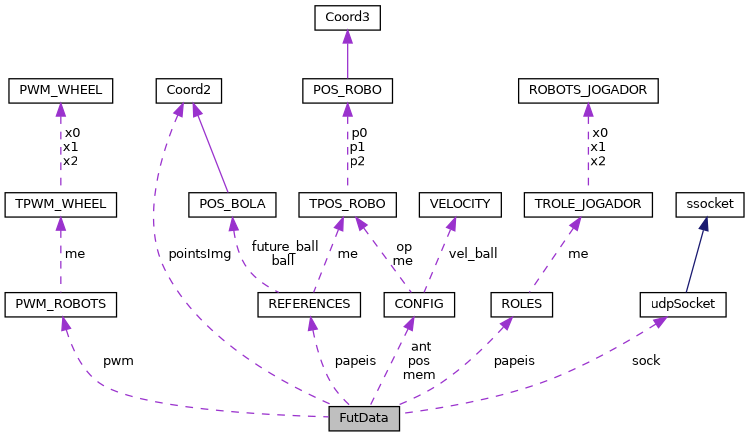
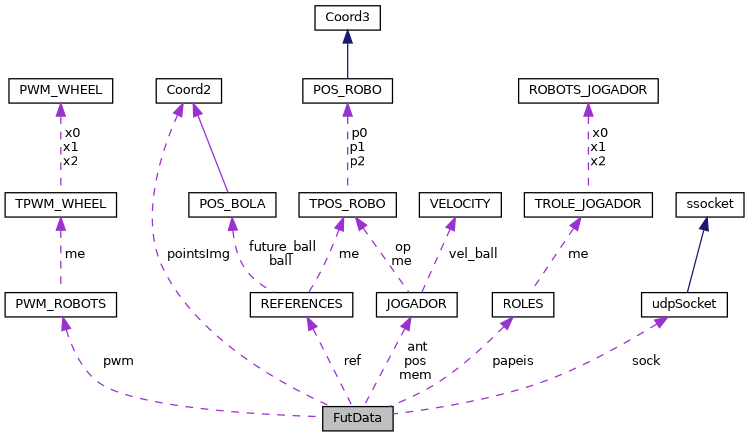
edge "POS_ROBO" -> "Coord3": color darkorchid3 -> midnightblue
node "CONFIG": label "CONFIG" -> "JOGADOR"
edge "FutData" -> "REFERENCES": label " papeis" -> " ref"
